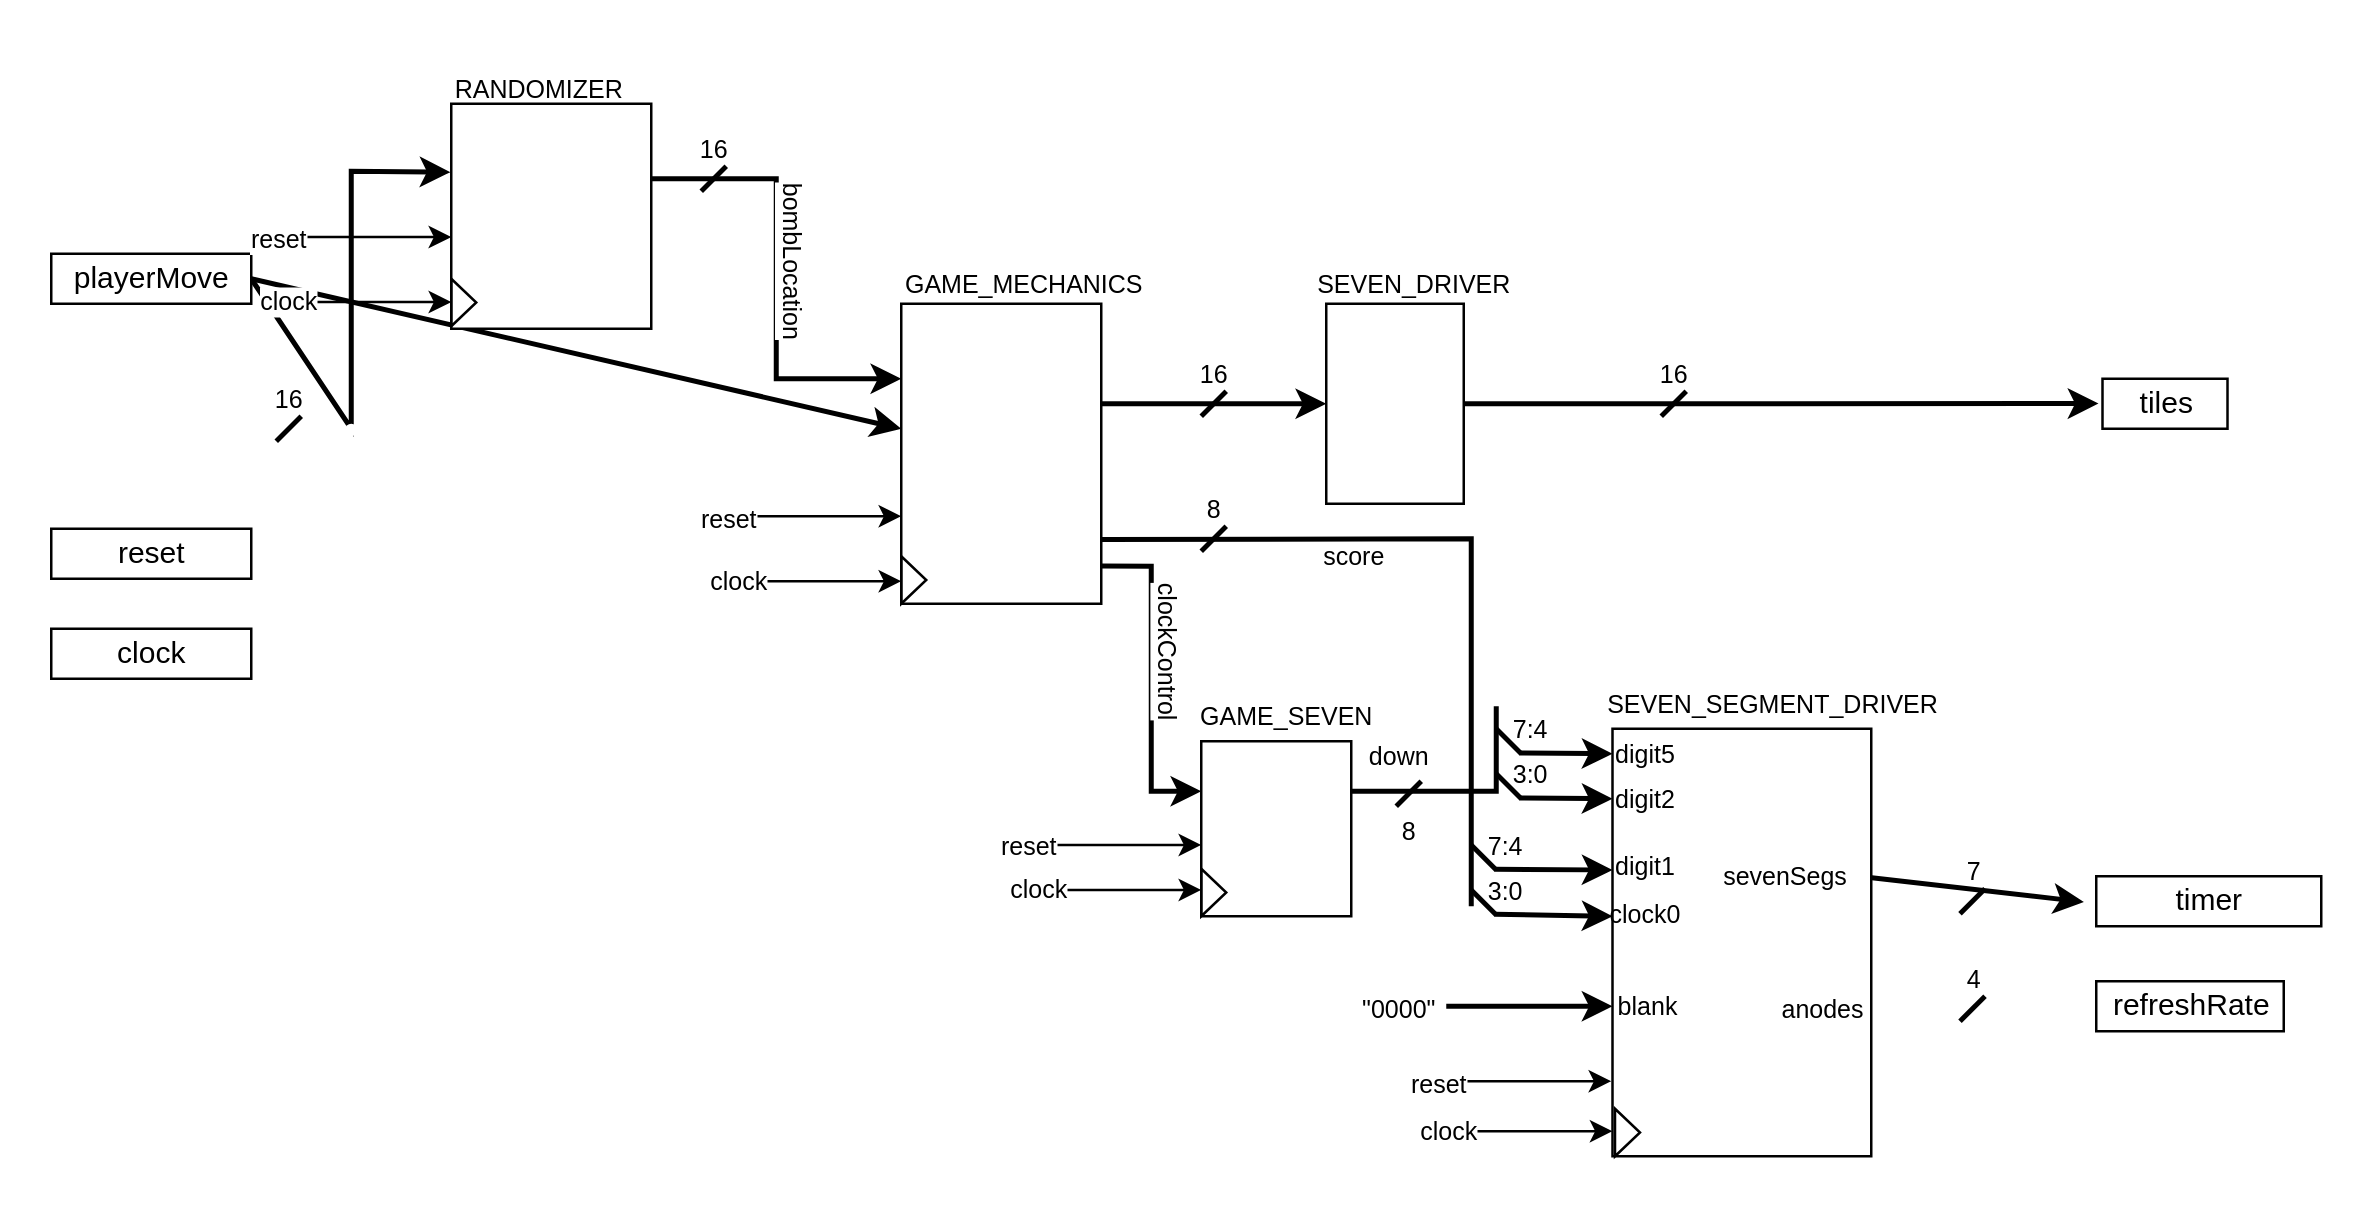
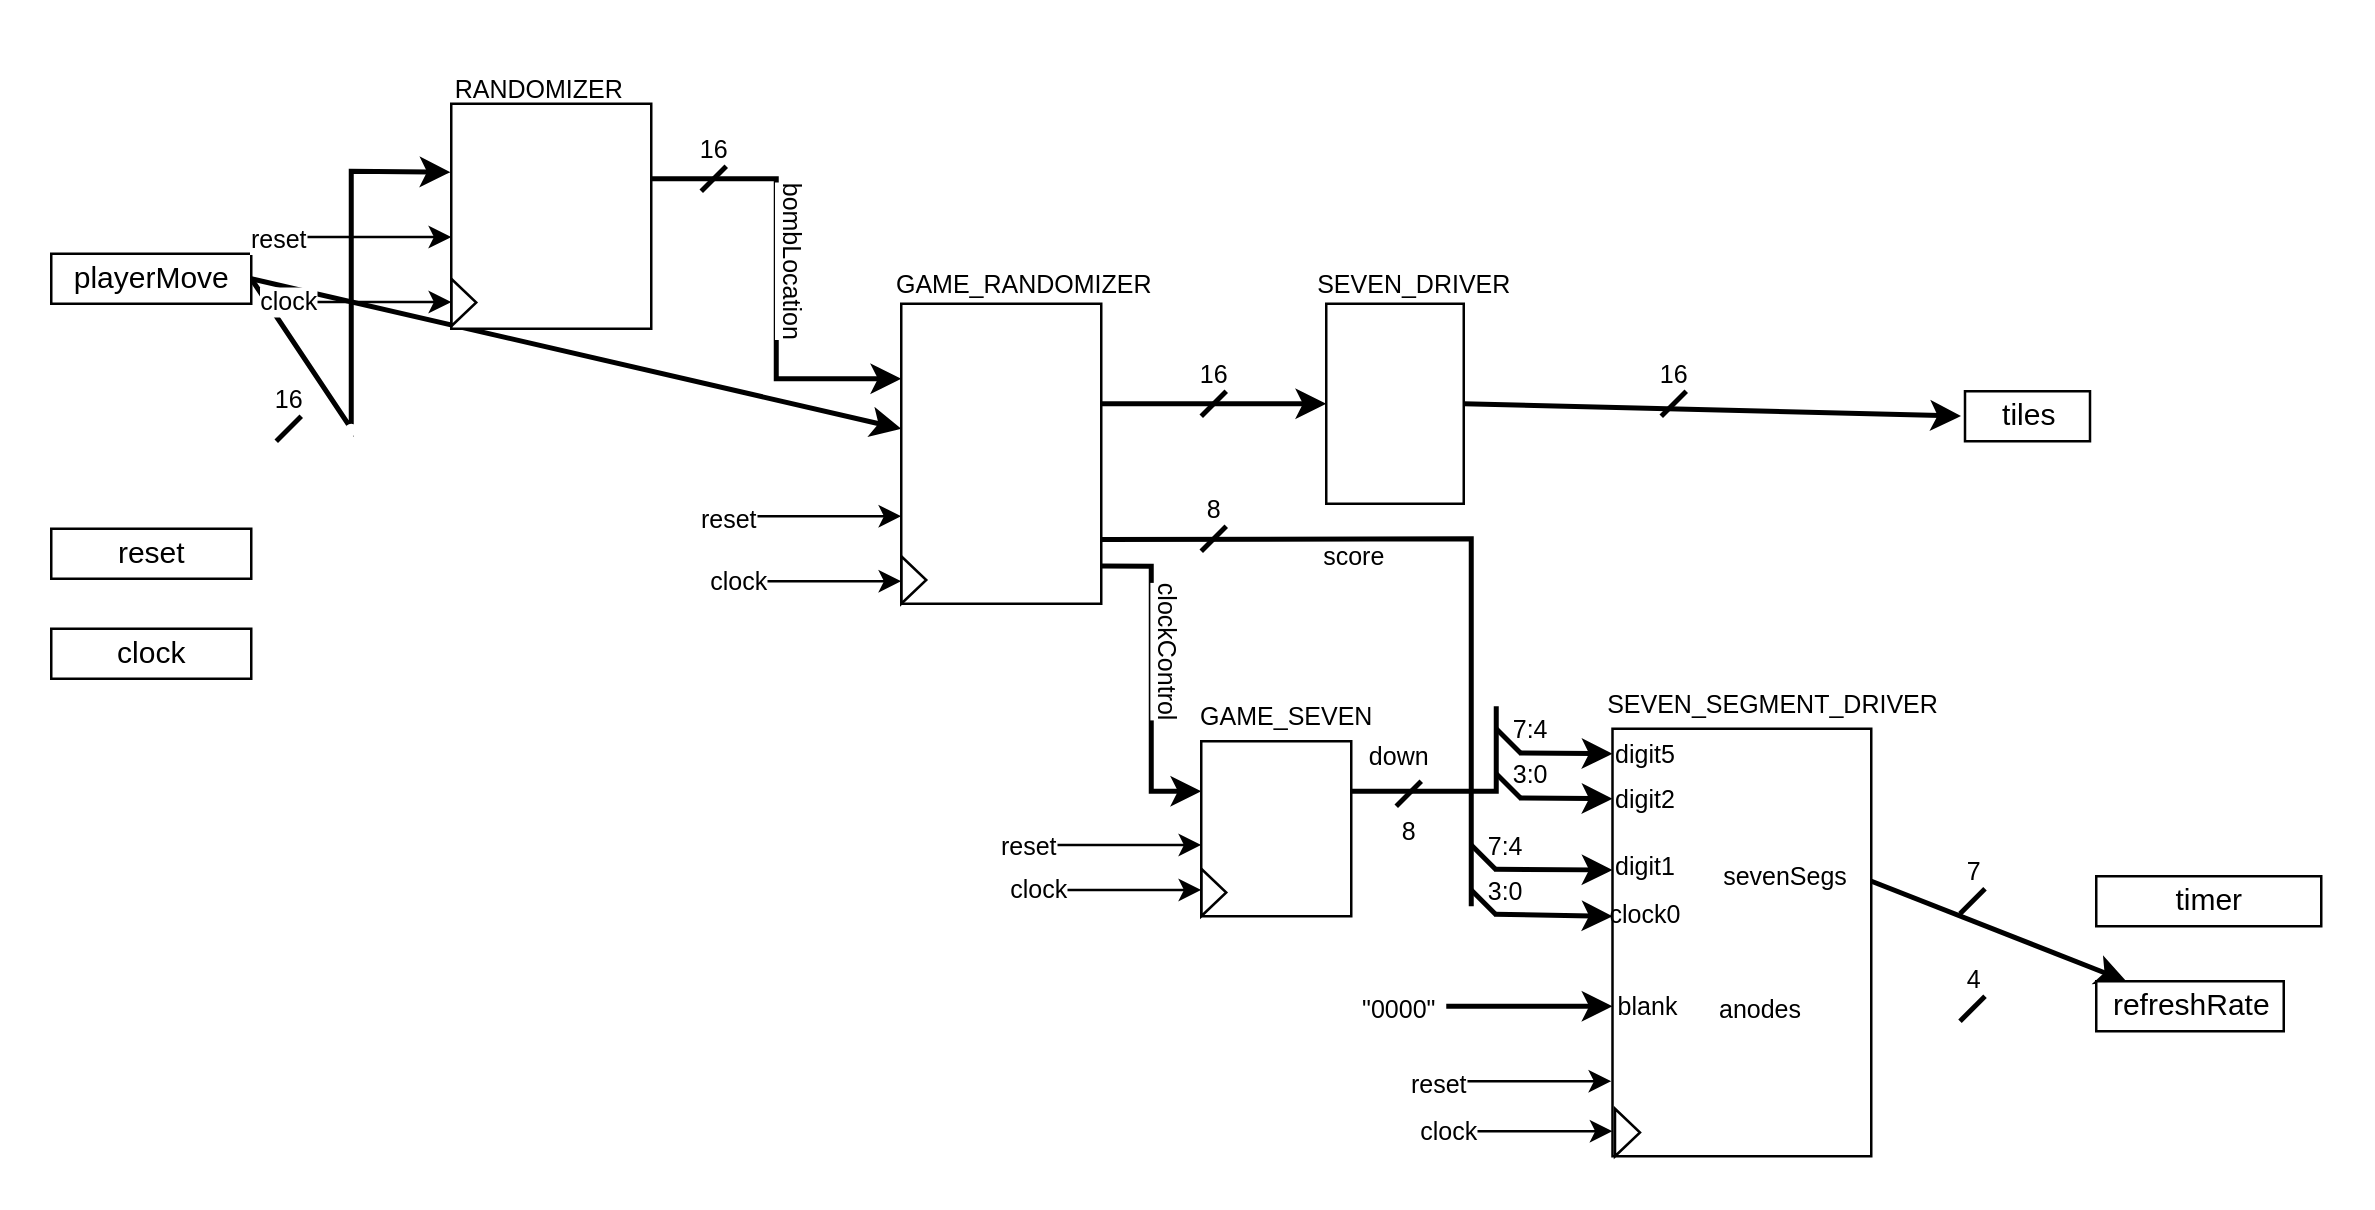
node "GAME_MECHANICS": label "GAME_MECHANICS" -> "GAME_RANDOMIZER"
node "tiles": moved (2165, 404) -> (2028, 416)
edge "sevenSegs" -> "timer": now "sevenSegs" -> "refreshRate"
node "anodes": moved (1824, 1008) -> (1761, 1008)
